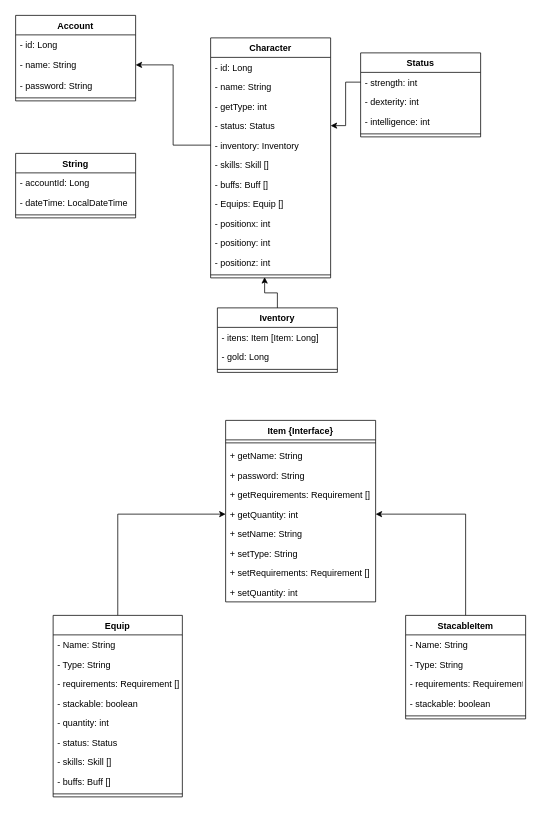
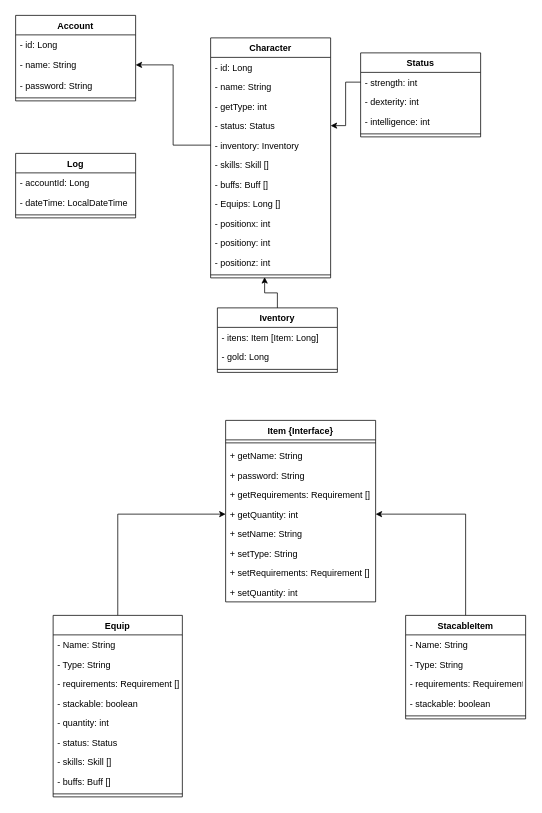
node "String": label "String" -> "Log"
node "- Equips: Equip []": label "- Equips: Equip []" -> "- Equips: Long []"
